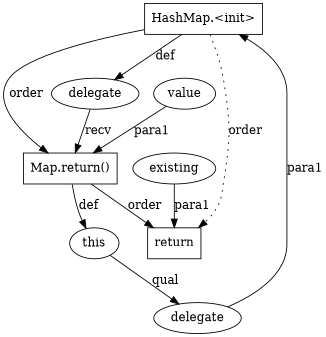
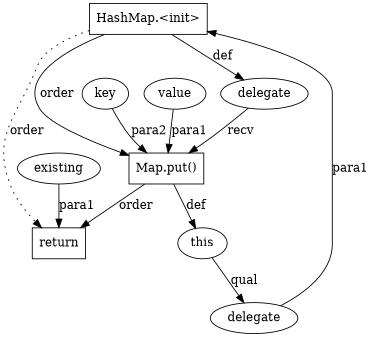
node "key": added
node "Map.return()": label "Map.return()" -> "Map.put()"
